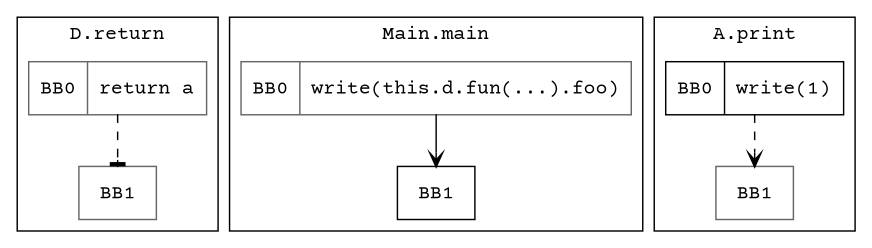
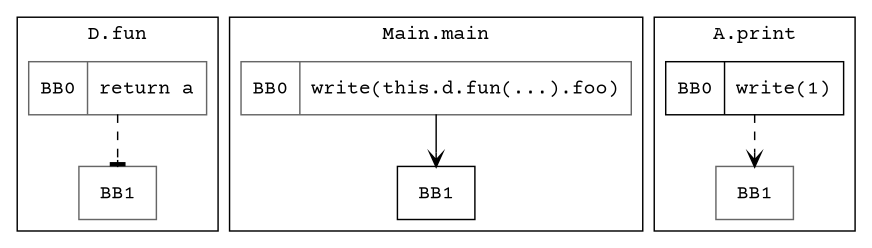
cluster "D.return": label "D.return" -> "D.fun"
